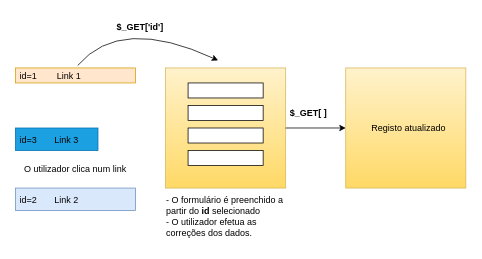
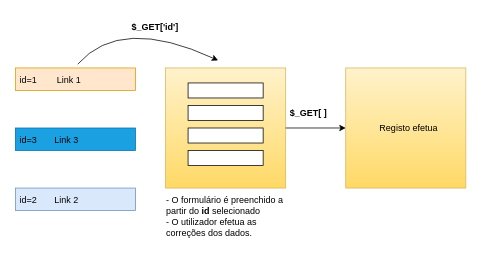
node "$_GET['id']": moved (142, 27) -> (157, 27)
node "id=1 Link 1": size 120x15 -> 120x23
node "Registo atualizado": label "Registo atualizado" -> "Registo efetua"
node "id=3 Link 3": size 83x23 -> 120x23
node "O utilizador clica num link": removed
